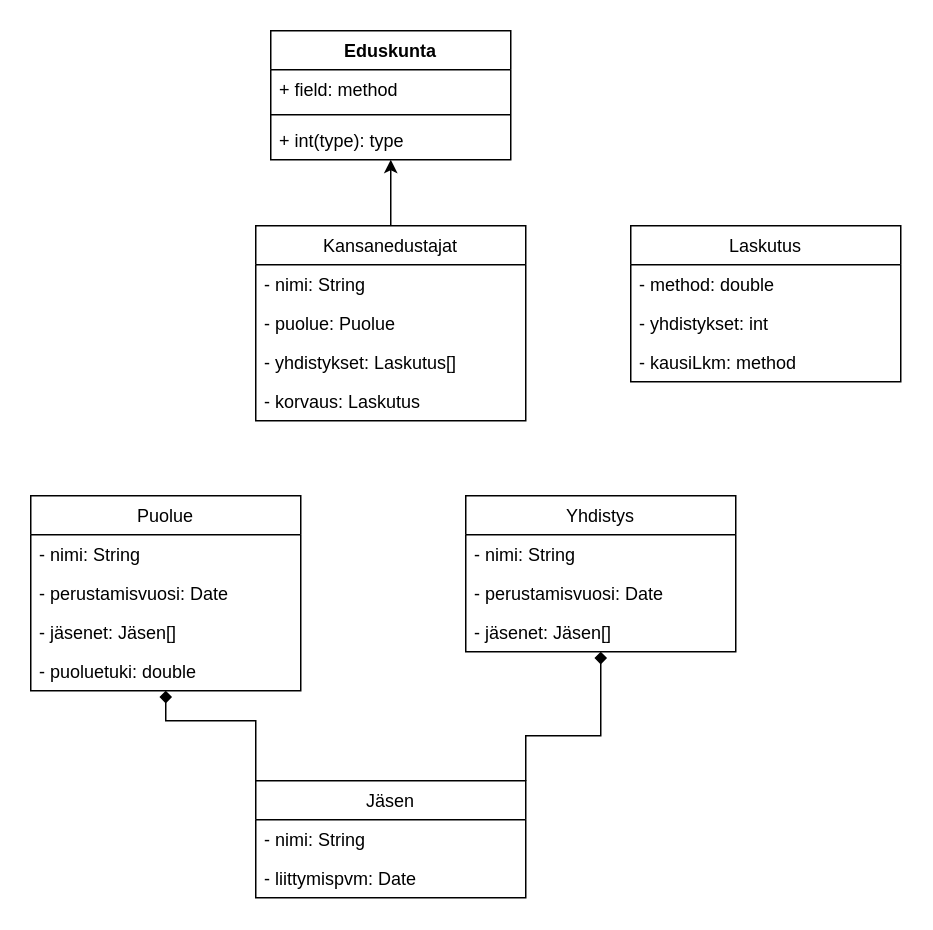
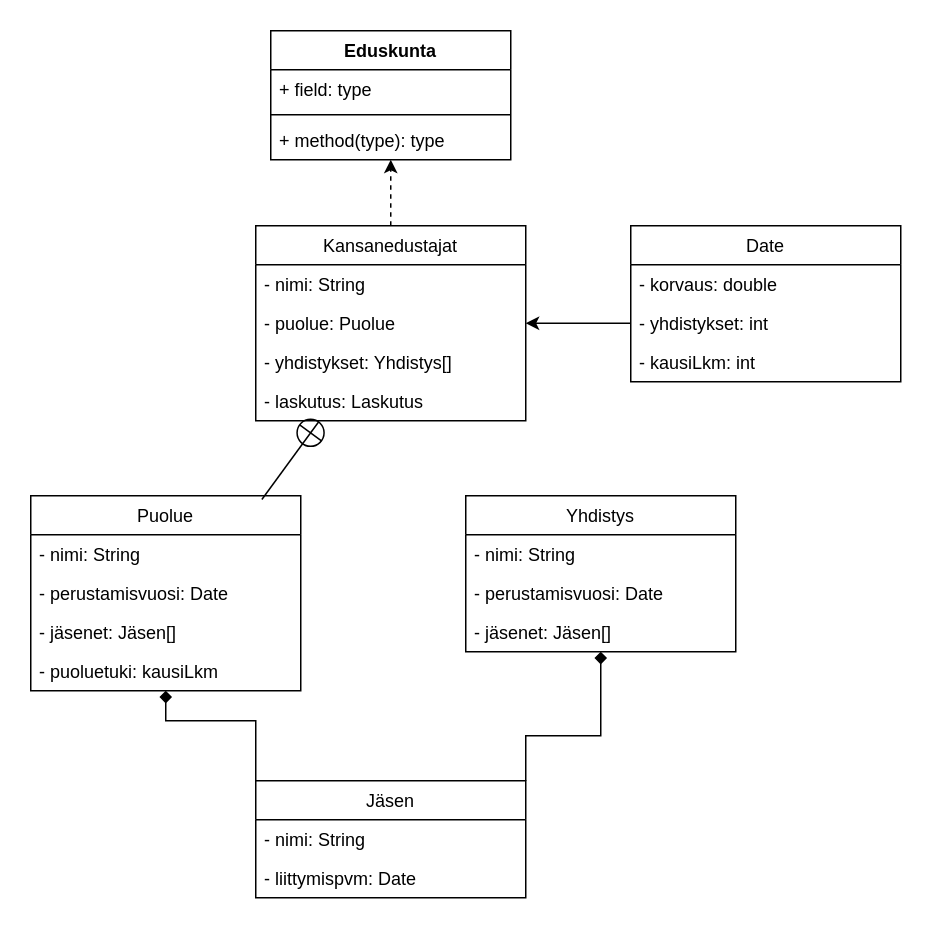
node "+ field: method": label "+ field: method" -> "+ field: type"
node "+ int(type): type": label "+ int(type): type" -> "+ method(type): type"
edge "Kansanedustajat" -> "Eduskunta": style solid -> dashed
node "Laskutus": label "Laskutus" -> "Date"
node "- method: double": label "- method: double" -> "- korvaus: double"
edge "- yhdistykset: int" -> "- puolue: Puolue": added
node "- yhdistykset: Laskutus[]": label "- yhdistykset: Laskutus[]" -> "- yhdistykset: Yhdistys[]"
node "- kausiLkm: method": label "- kausiLkm: method" -> "- kausiLkm: int"
node "- korvaus: Laskutus": label "- korvaus: Laskutus" -> "- laskutus: Laskutus"
edge "Puolue" -> "Kansanedustajat": added
node "- puoluetuki: double": label "- puoluetuki: double" -> "- puoluetuki: kausiLkm"
